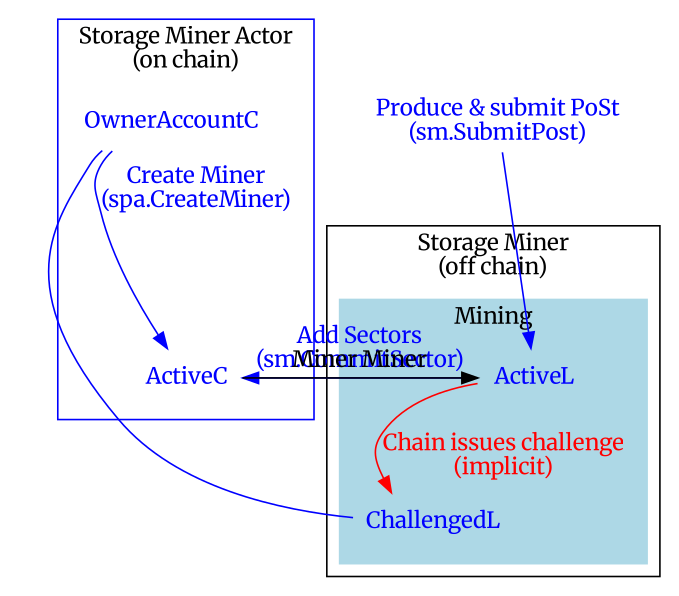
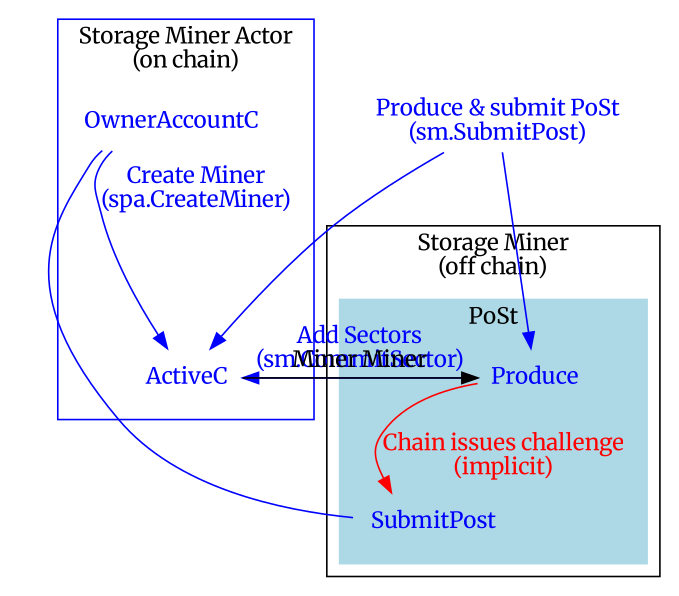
edge "Produce & submit PoSt (sm.SubmitPost)" -> "ActiveC": added
cluster "Mining": label "Mining" -> "PoSt"
node "ActiveL": label "ActiveL" -> "Produce"
node "ChallengedL": label "ChallengedL" -> "SubmitPost"
